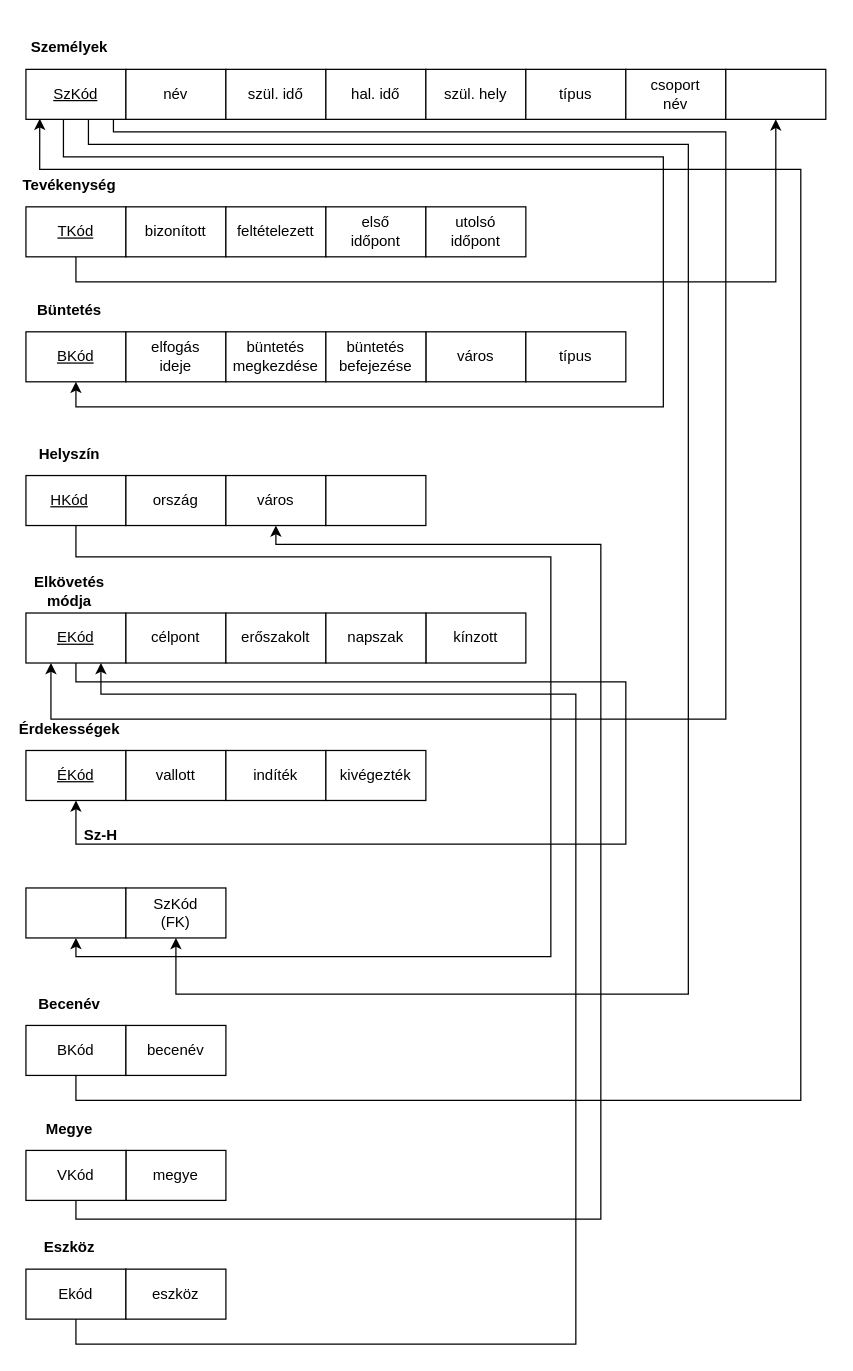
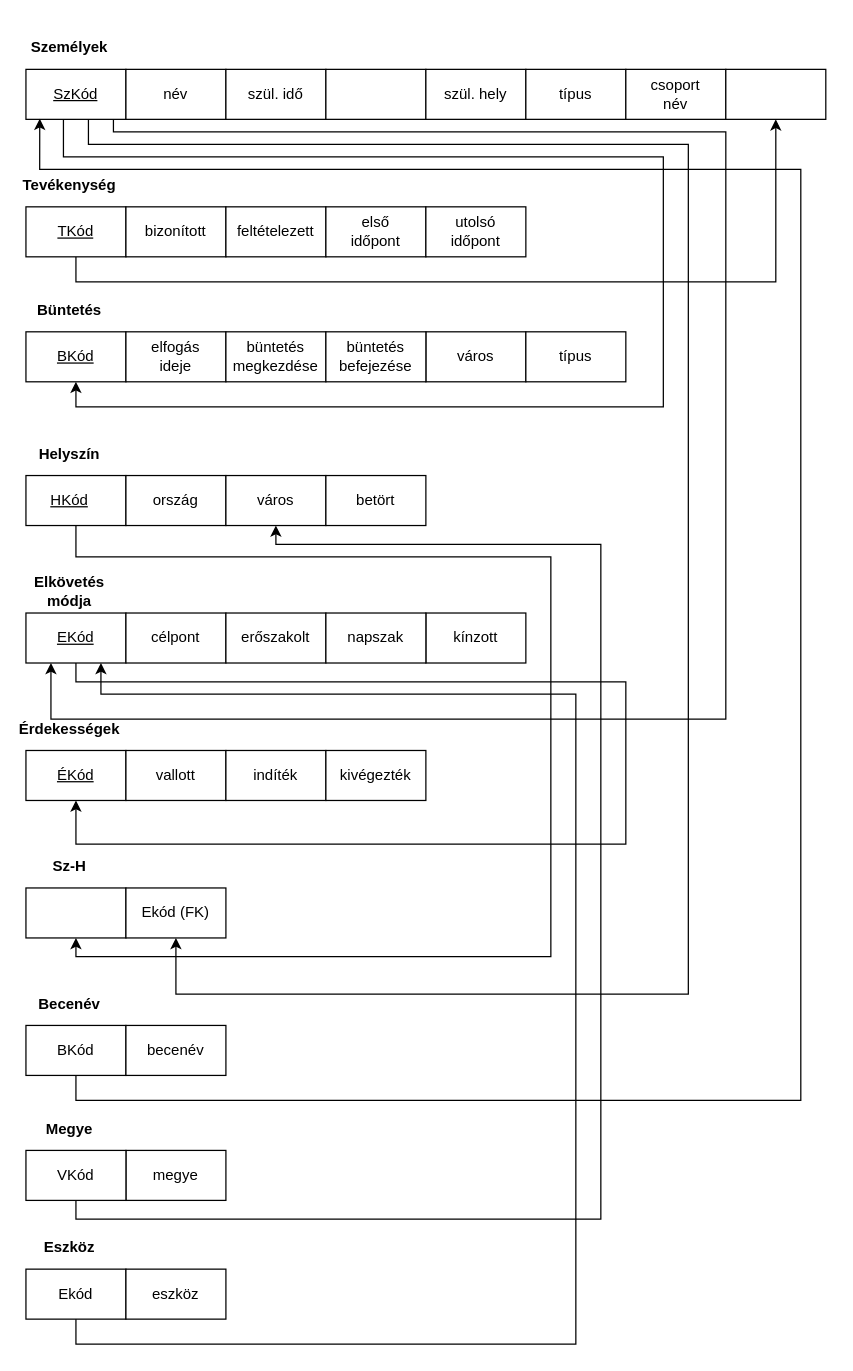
node "hal. idő": removed
node "betört": added
node "Sz-H": moved (101, 835) -> (69, 866)
node "SzKód (FK)": label "SzKód (FK)" -> "Ekód (FK)"
